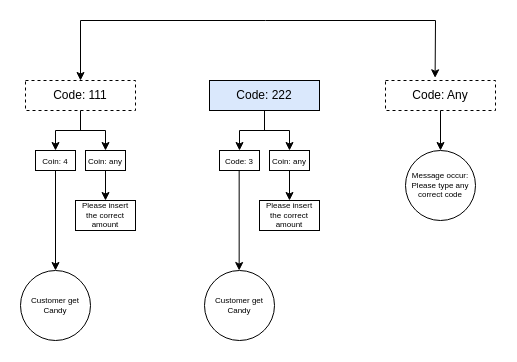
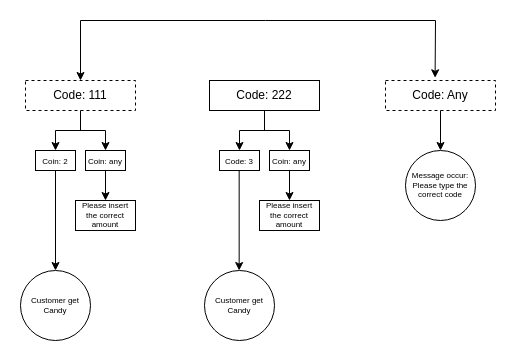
node "Code: 222": fillcolor #dae8fc -> #ffffff
node "Coin: 4": label "Coin: 4" -> "Coin: 2"
node "Message occur: Please type any correct code": label "Message occur: Please type any correct code" -> "Message occur: Please type the correct code"
